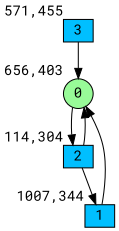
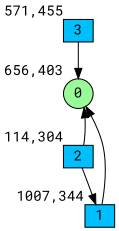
edge "0 656,403" -> "2 114,304": removed
